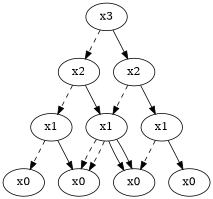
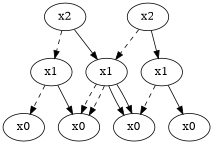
node "x3": removed
